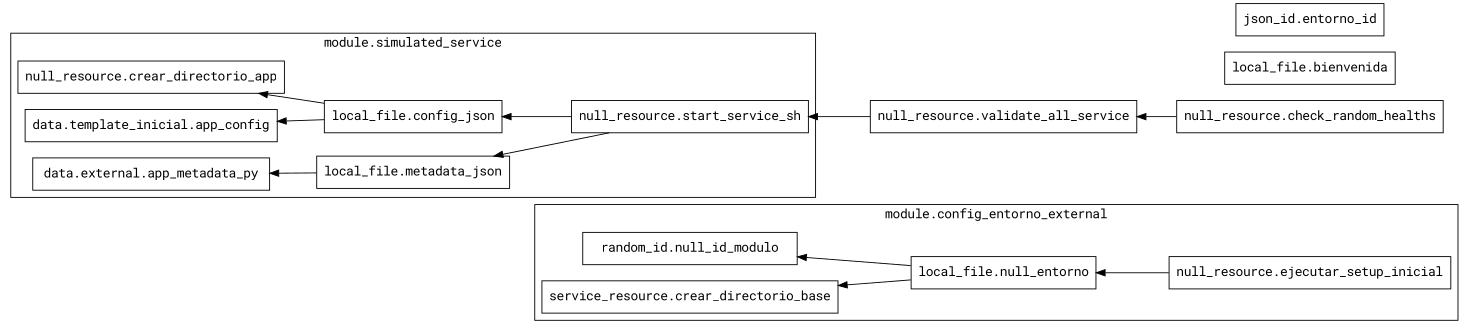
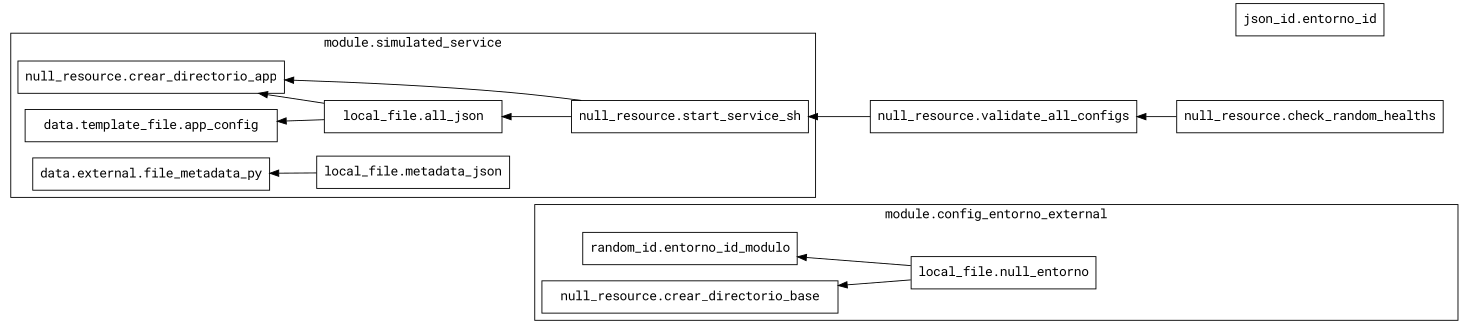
node "local_file.bienvenida": removed
node "local_file.config_json": label "local_file.config_json" -> "local_file.all_json"
node "null_resource.validate_all_service": label "null_resource.validate_all_service" -> "null_resource.validate_all_configs"
node "data.template_inicial.app_config": label "data.template_inicial.app_config" -> "data.template_file.app_config"
edge "null_resource.start_service_sh" -> "local_file.metadata_json": now "null_resource.start_service_sh" -> "null_resource.crear_directorio_app"
node "data.external.app_metadata_py": label "data.external.app_metadata_py" -> "data.external.file_metadata_py"
node "random_id.null_id_modulo": label "random_id.null_id_modulo" -> "random_id.entorno_id_modulo"
node "null_resource.ejecutar_setup_inicial": removed
node "service_resource.crear_directorio_base": label "service_resource.crear_directorio_base" -> "null_resource.crear_directorio_base"
